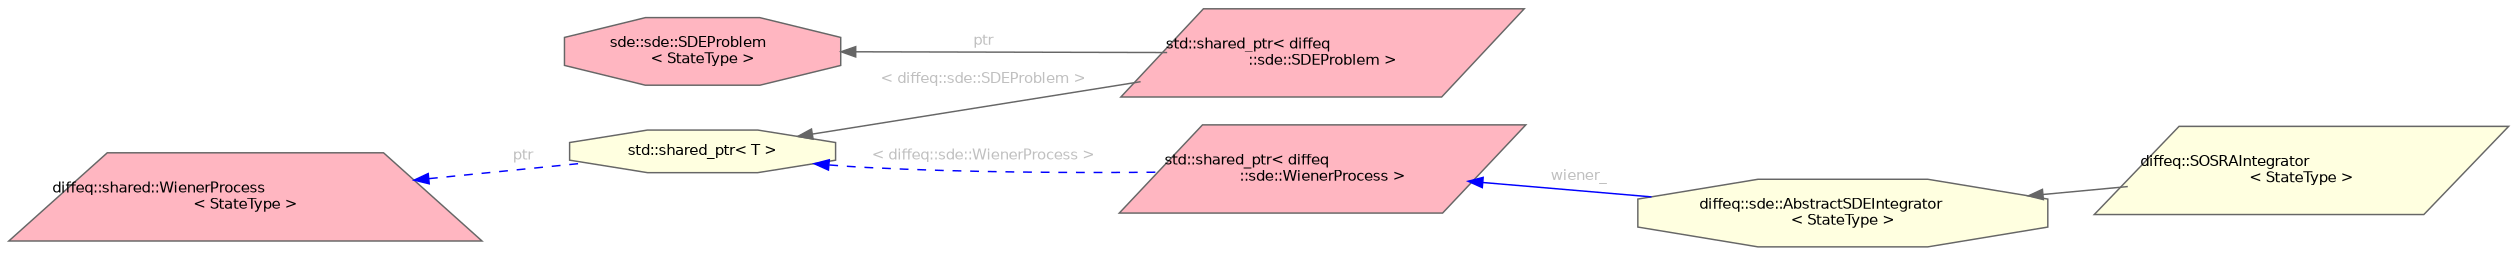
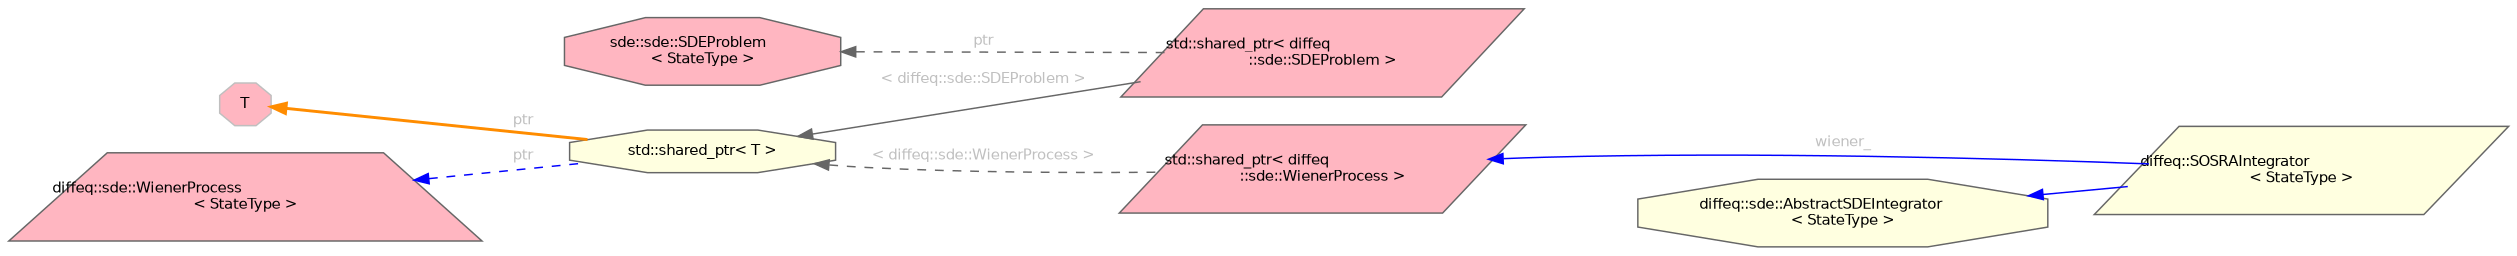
edge "std::shared_ptr< diffeq ::sde::SDEProblem >" -> "sde::sde::SDEProblem < StateType >": style solid -> dashed
node "T": added
edge "std::shared_ptr< diffeq ::sde::WienerProcess >" -> "std::shared_ptr< T >": color blue -> gray40
edge "diffeq::sde::AbstractSDEIntegrator < StateType >" -> "std::shared_ptr< diffeq ::sde::WienerProcess >": now "diffeq::SOSRAIntegrator < StateType >" -> "std::shared_ptr< diffeq ::sde::WienerProcess >"
edge "diffeq::SOSRAIntegrator < StateType >" -> "diffeq::sde::AbstractSDEIntegrator < StateType >": color gray40 -> blue
node "diffeq::shared::WienerProcess < StateType >": label "diffeq::shared::WienerProcess < StateType >" -> "diffeq::sde::WienerProcess < StateType >"
